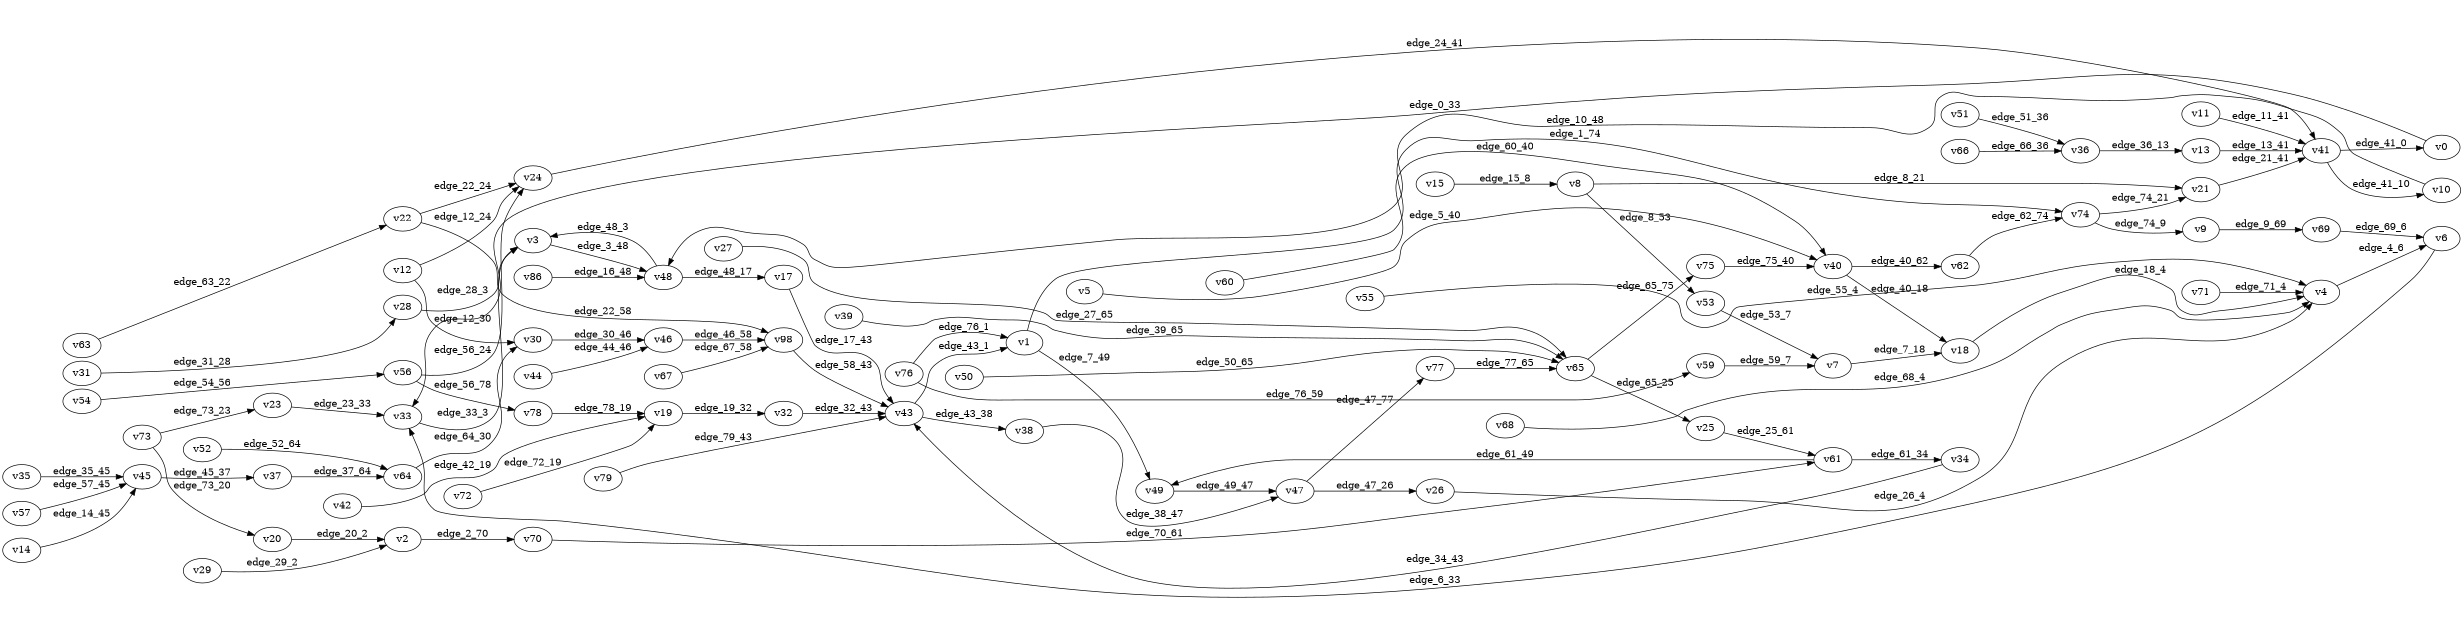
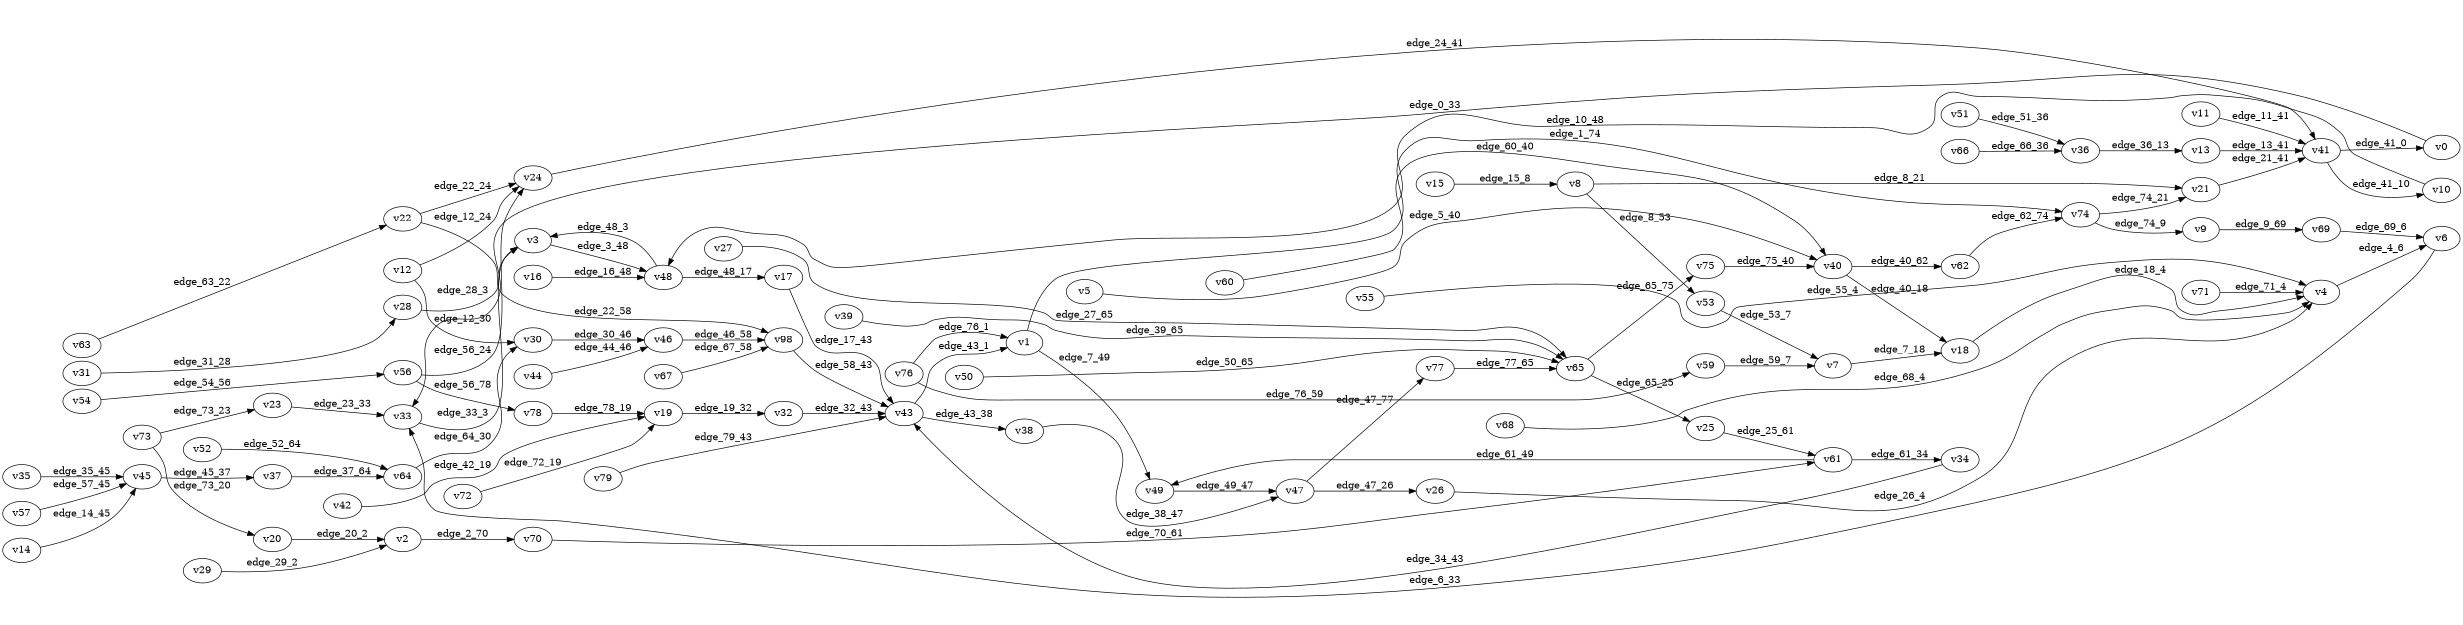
node "v86": label "v86" -> "v16"
